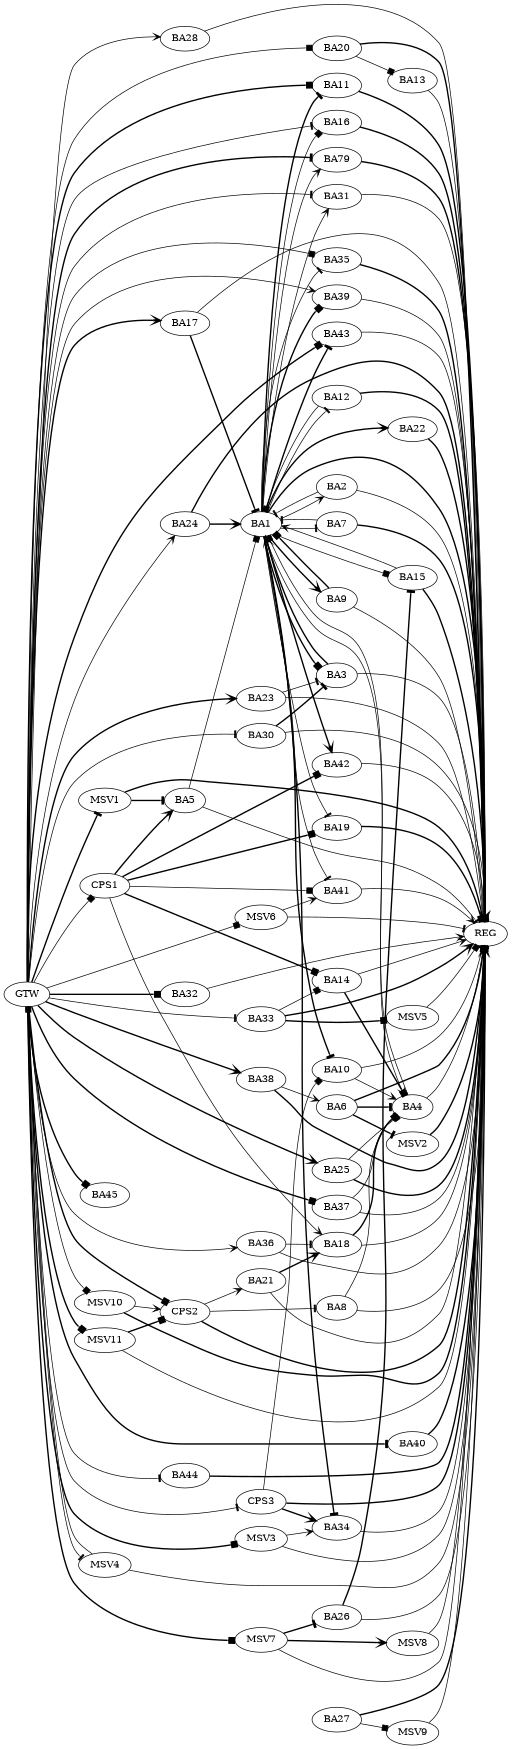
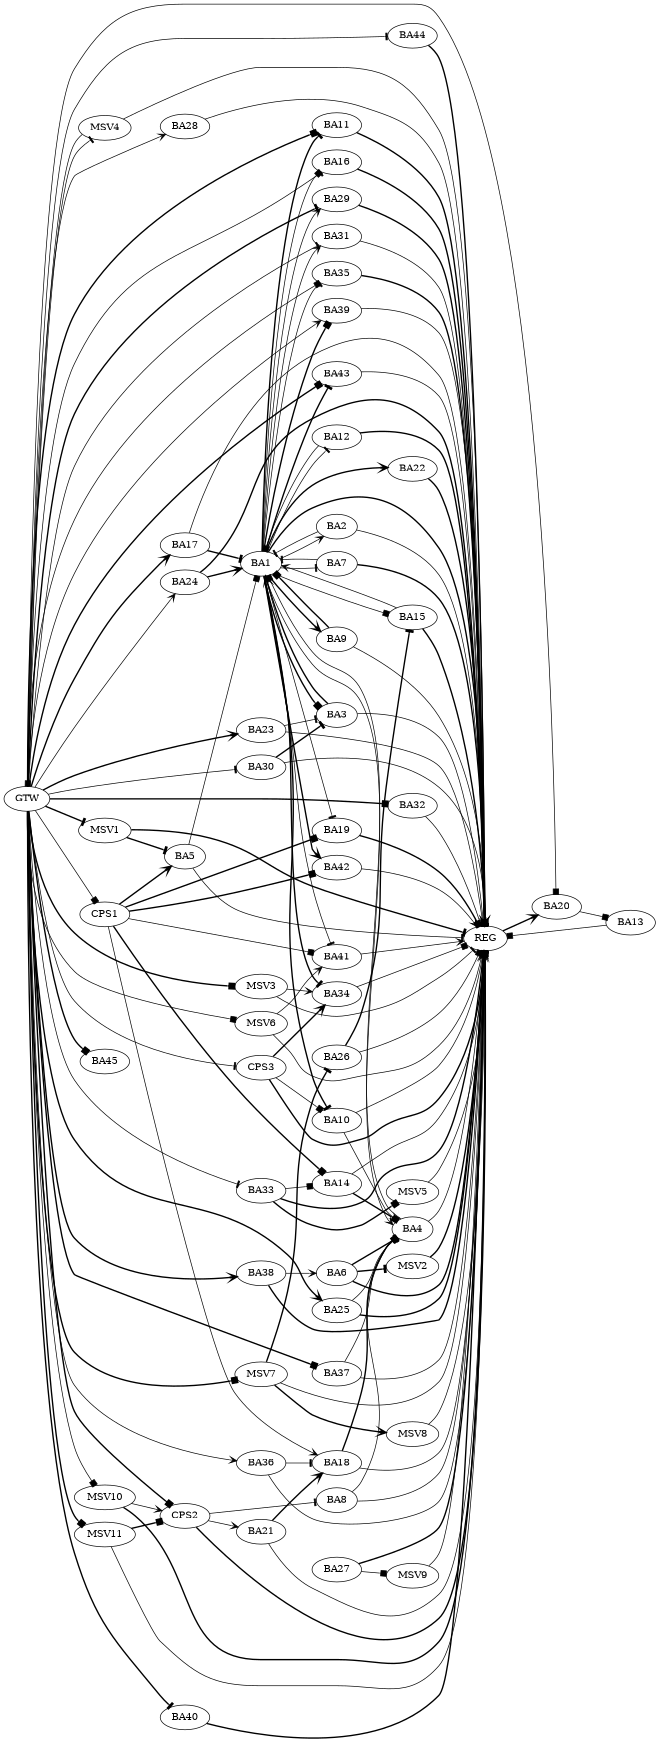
node "BA79": label "BA79" -> "BA29"
edge "BA20" -> "REG": reversed
